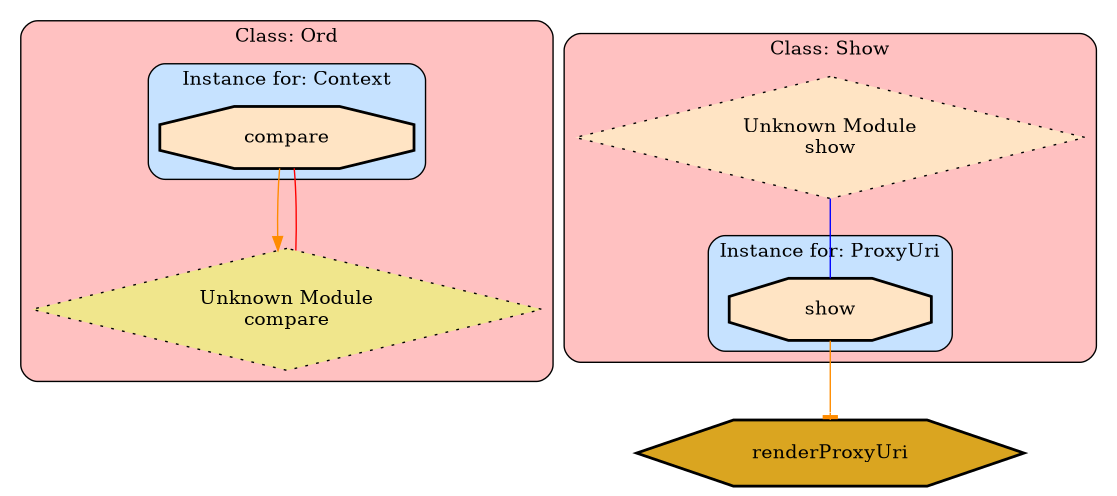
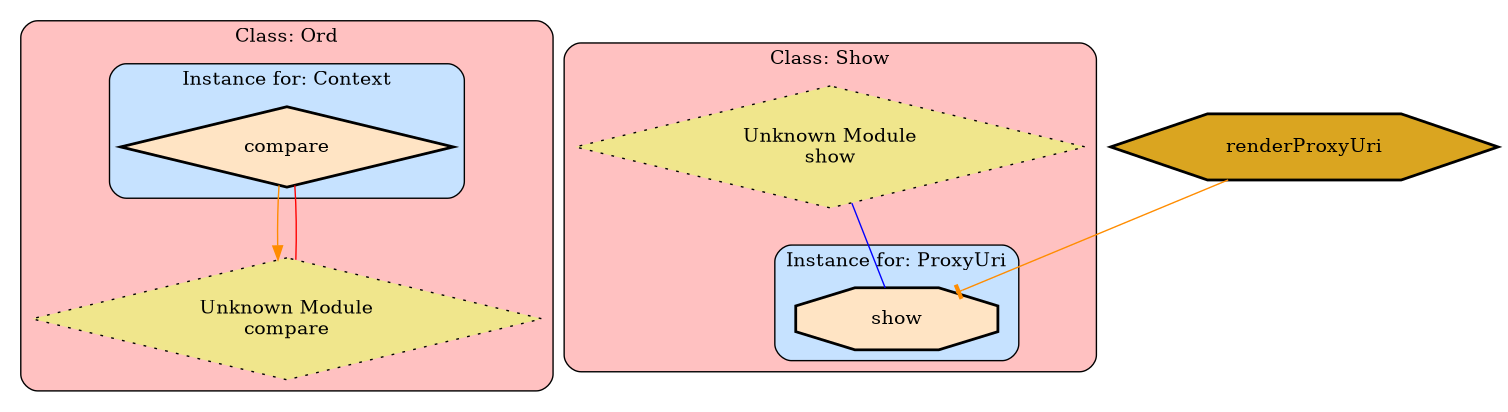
node "compare": shape octagon -> diamond
node "Unknown Module show": fillcolor bisque -> khaki
edge "show" -> "renderProxyUri": reversed
